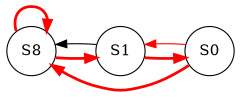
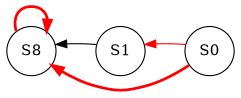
edge "S8" -> "S1": removed
edge "S1" -> "S0": removed
